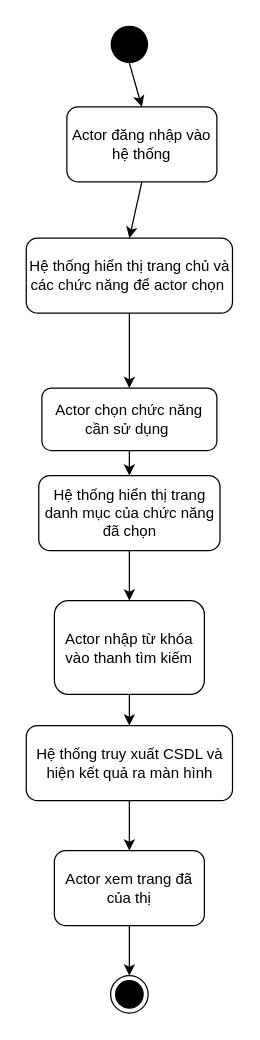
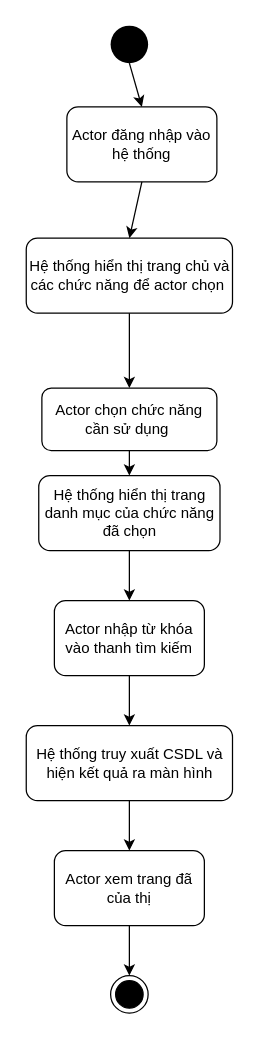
node "Actor nhập từ khóa vào thanh tìm kiếm": size 150x94 -> 150x75
